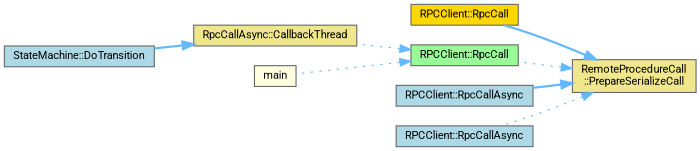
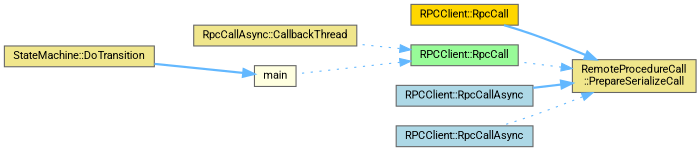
edge "StateMachine::DoTransition" -> "RpcCallAsync::CallbackThread": now "StateMachine::DoTransition" -> "main"
node "StateMachine::DoTransition": fillcolor lightblue -> khaki
